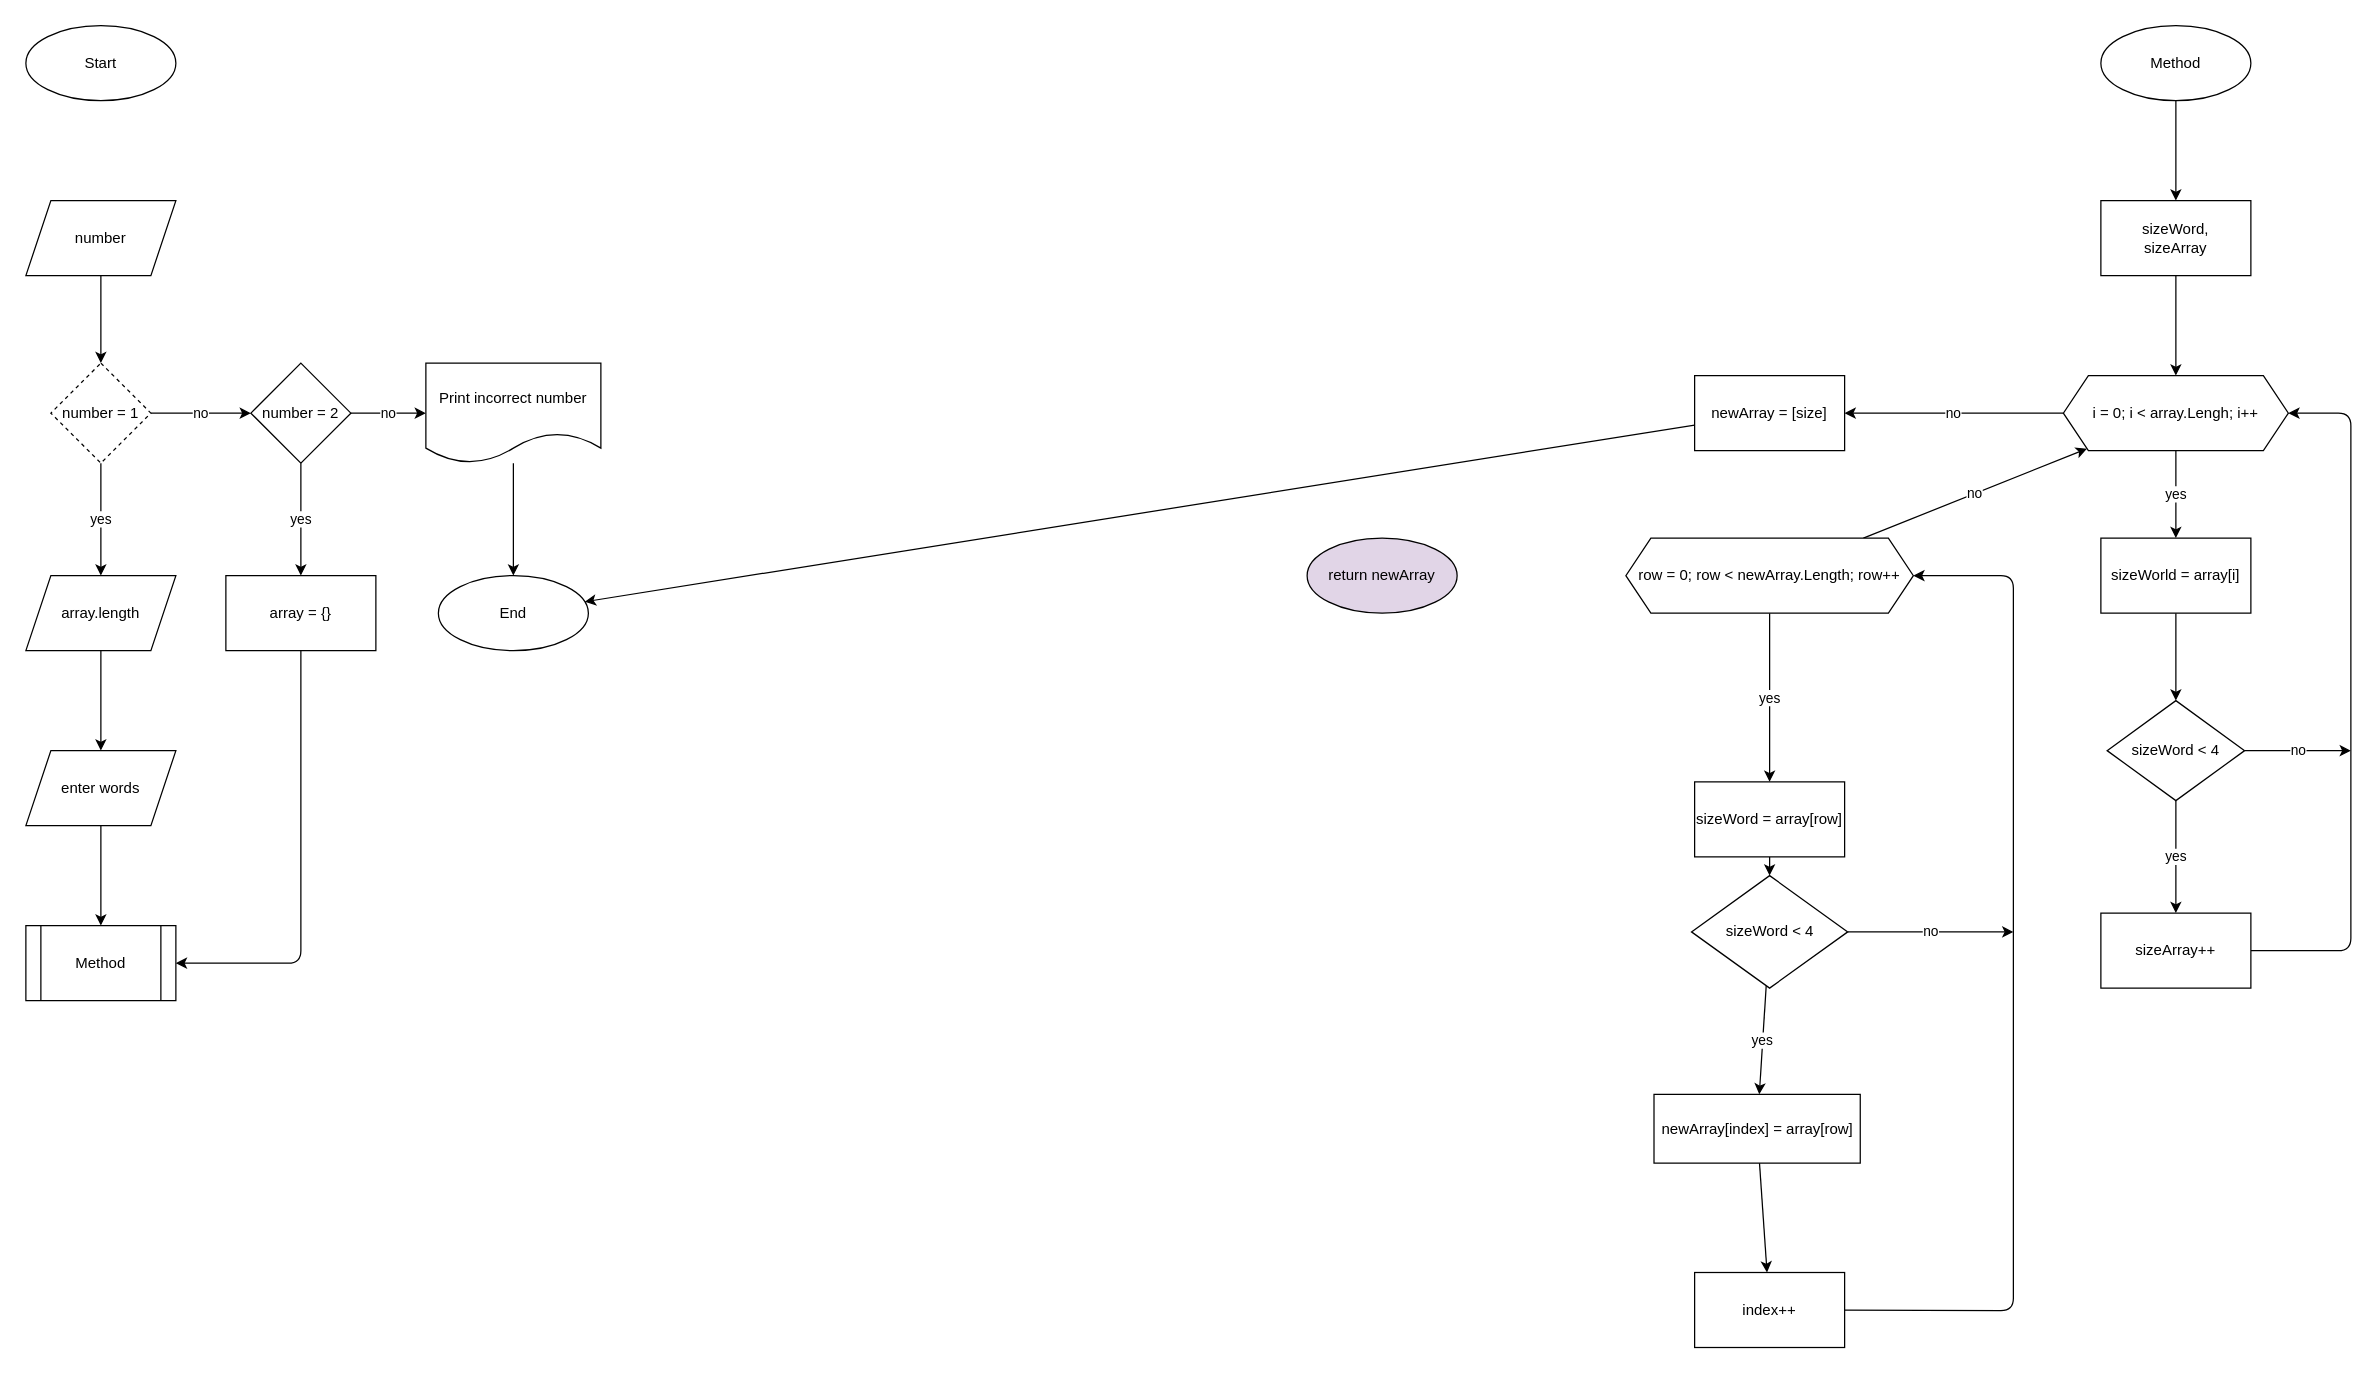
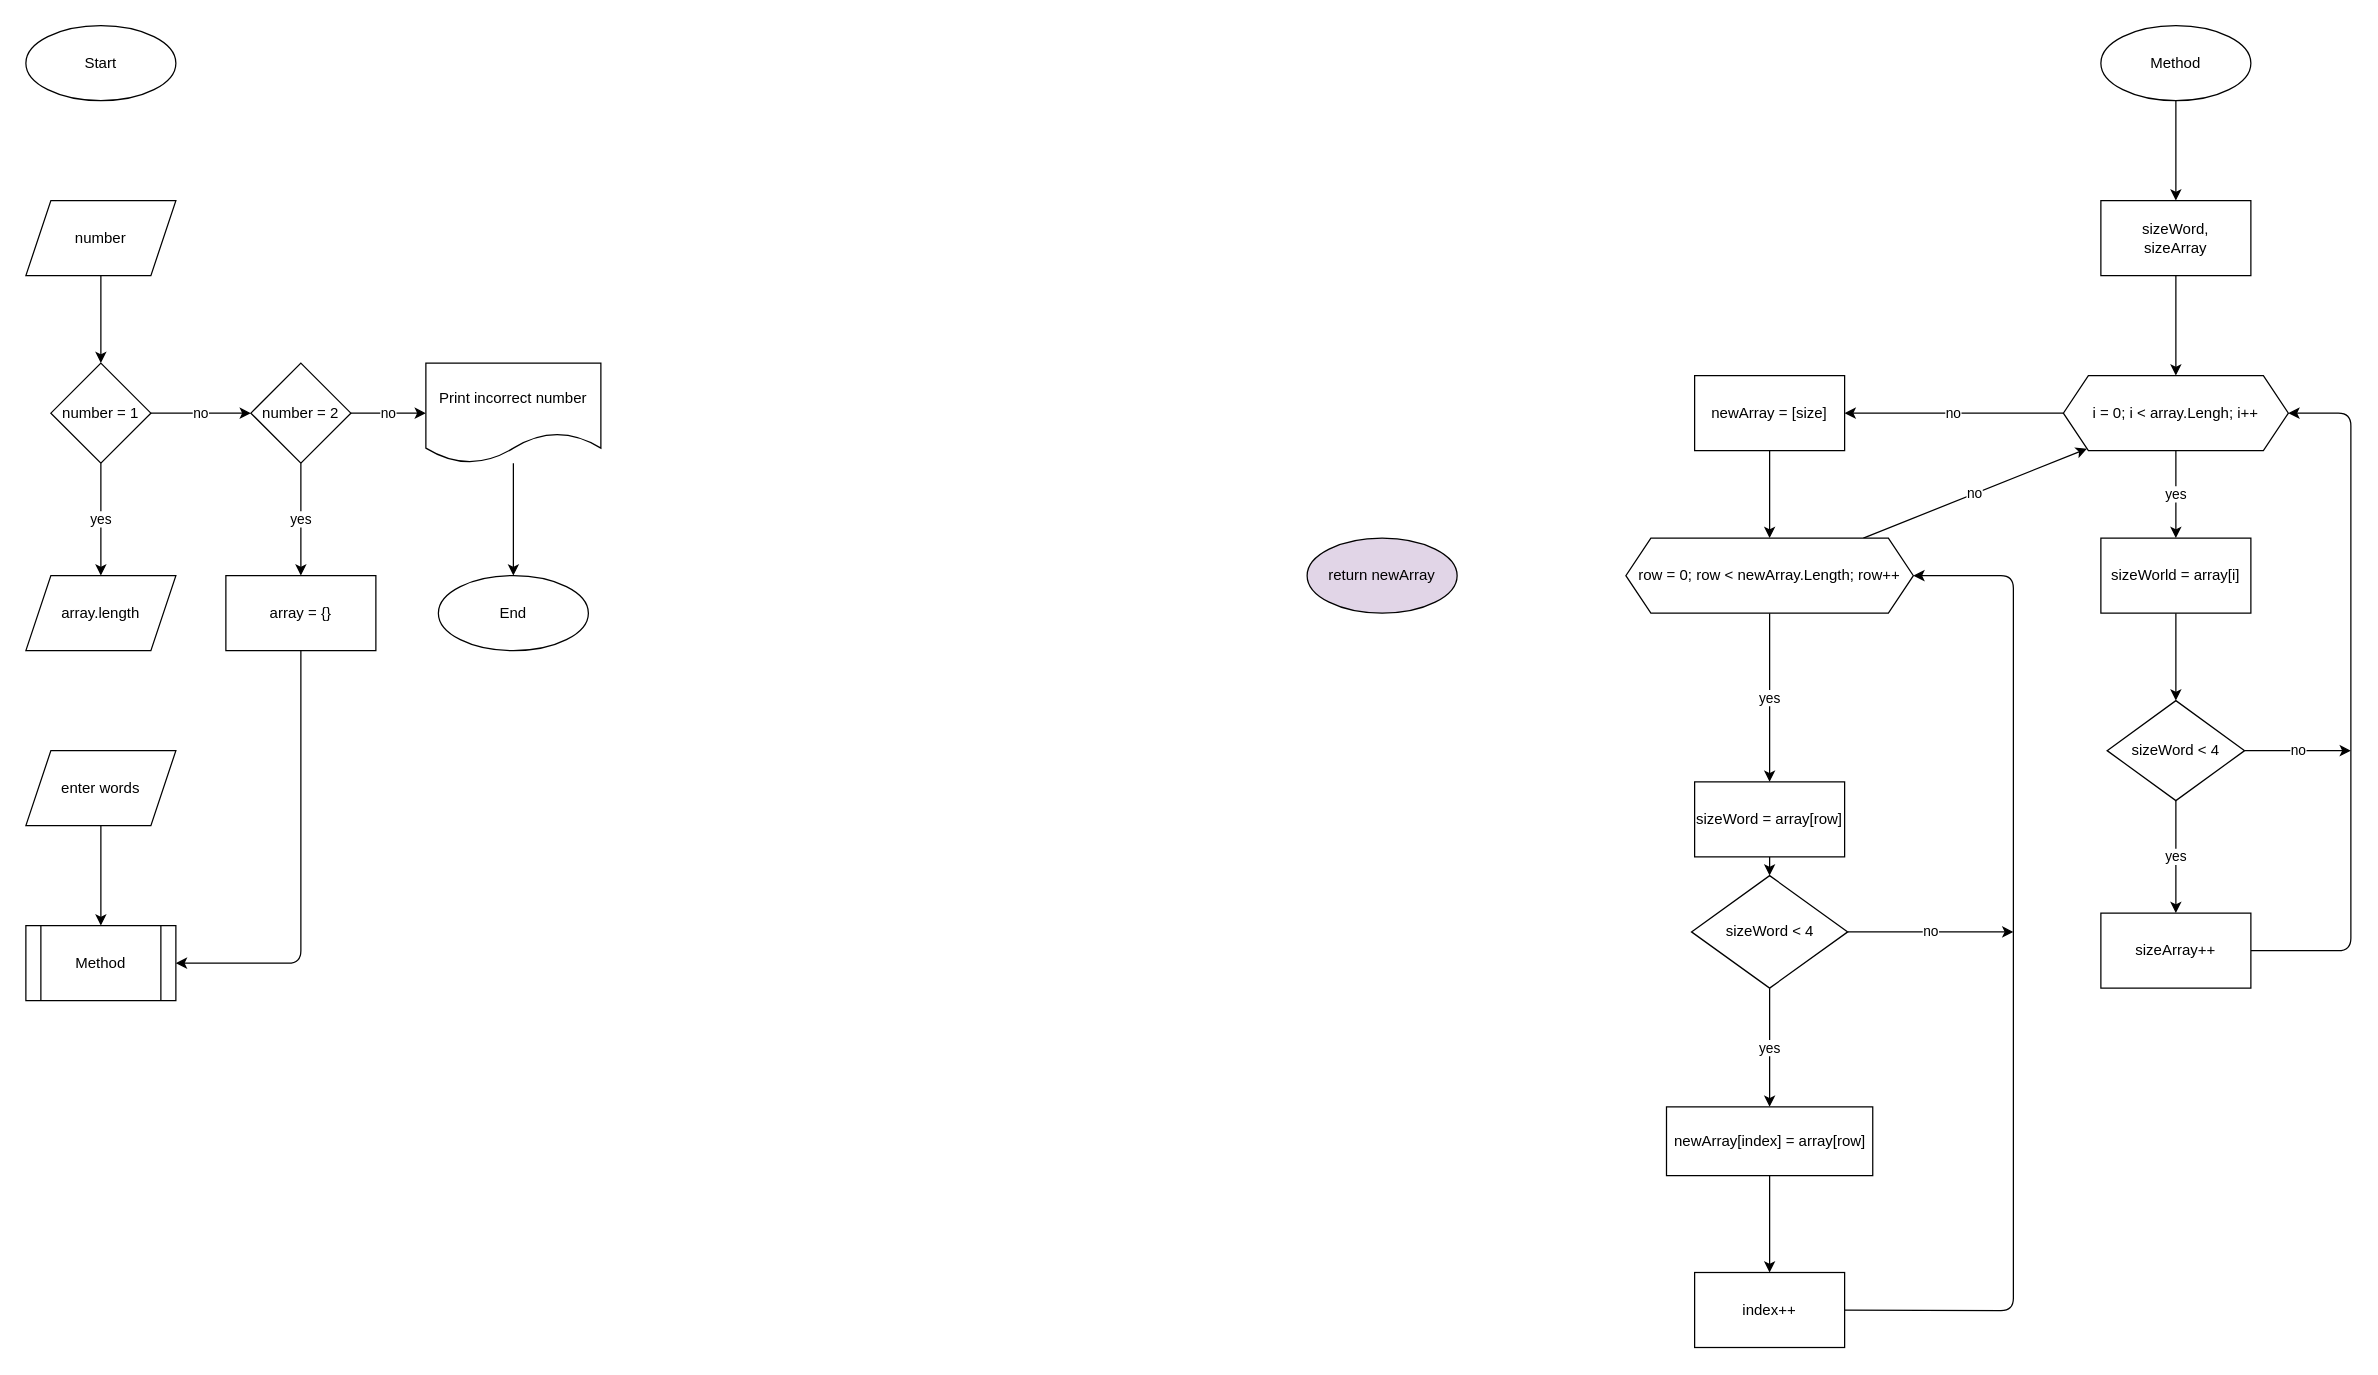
node "number = 1": style dashed -> solid
edge "newArray = [size]" -> "End": now "newArray = [size]" -> "row = 0; row < newArray.Length; row++"
edge "array.length" -> "enter words": removed
node "newArray[index] = array[row]": moved (1757, 1129) -> (1769, 1141)
